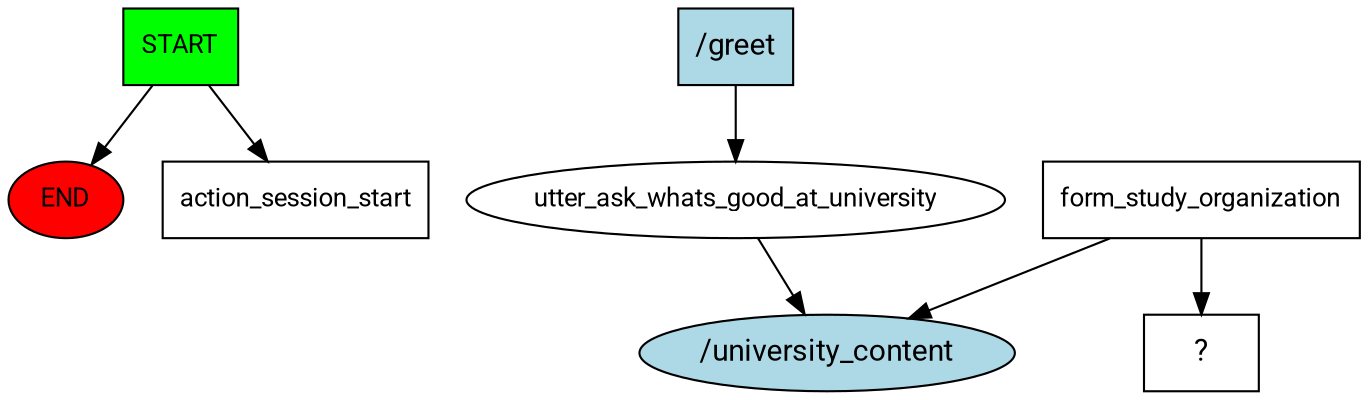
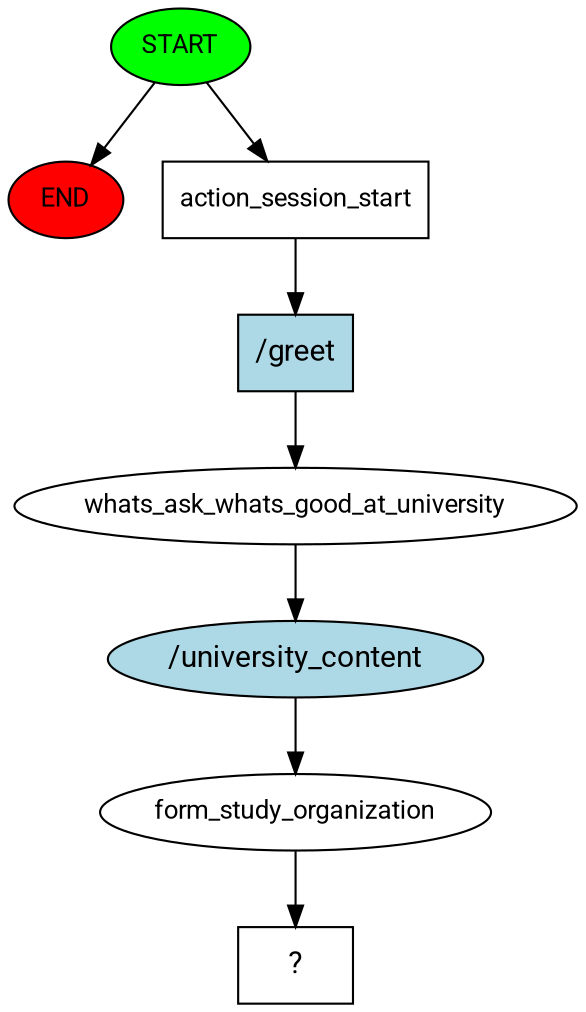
node "START": shape box -> ellipse
node "utter_ask_whats_good_at_university": label "utter_ask_whats_good_at_university" -> "whats_ask_whats_good_at_university"
node "form_study_organization": shape box -> ellipse
edge "action_session_start" -> "/greet": added
edge "form_study_organization" -> "/university_content": reversed
